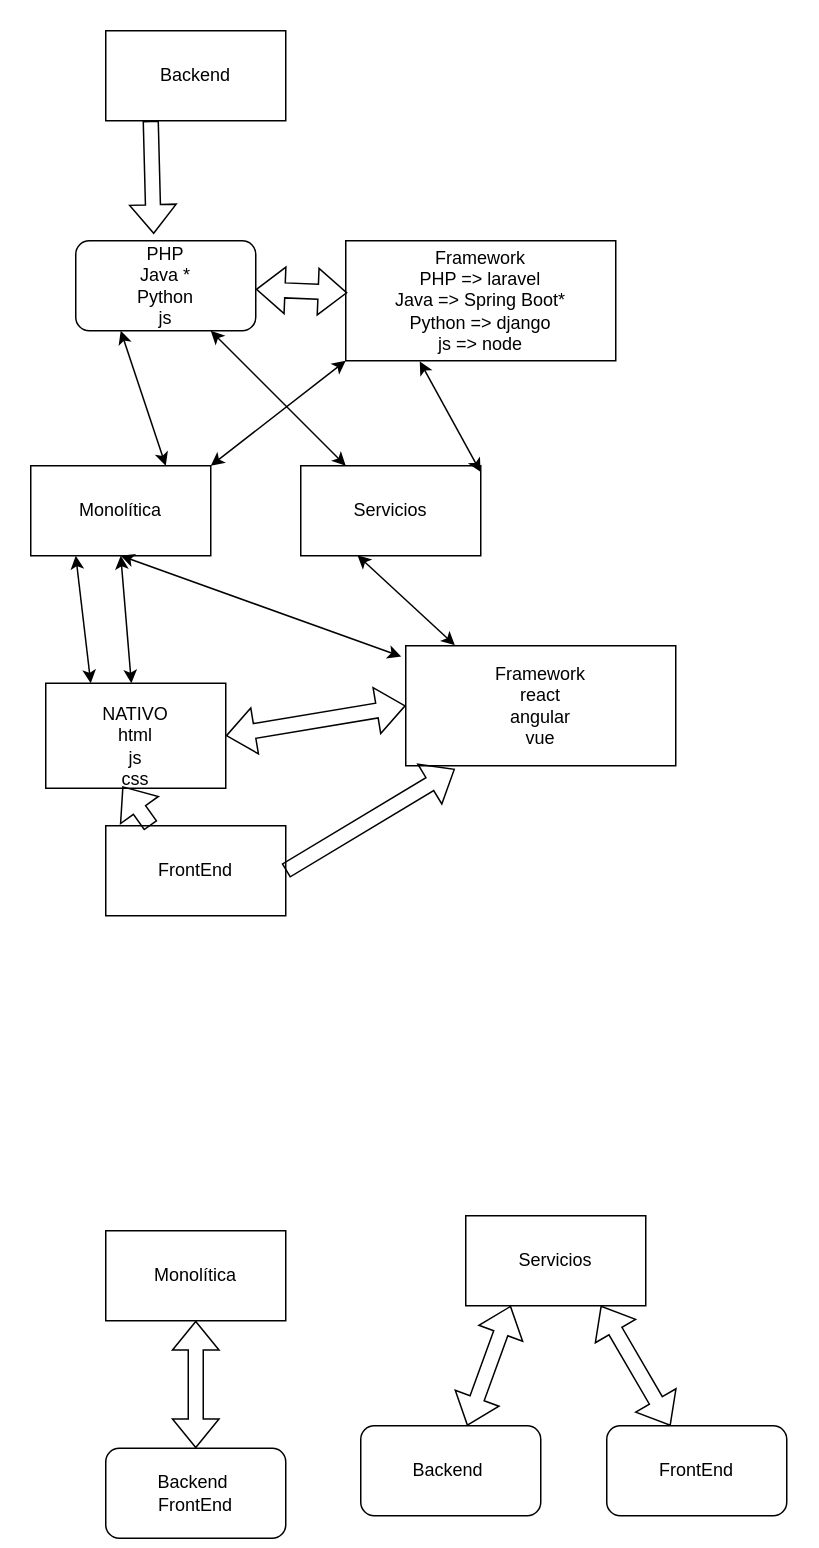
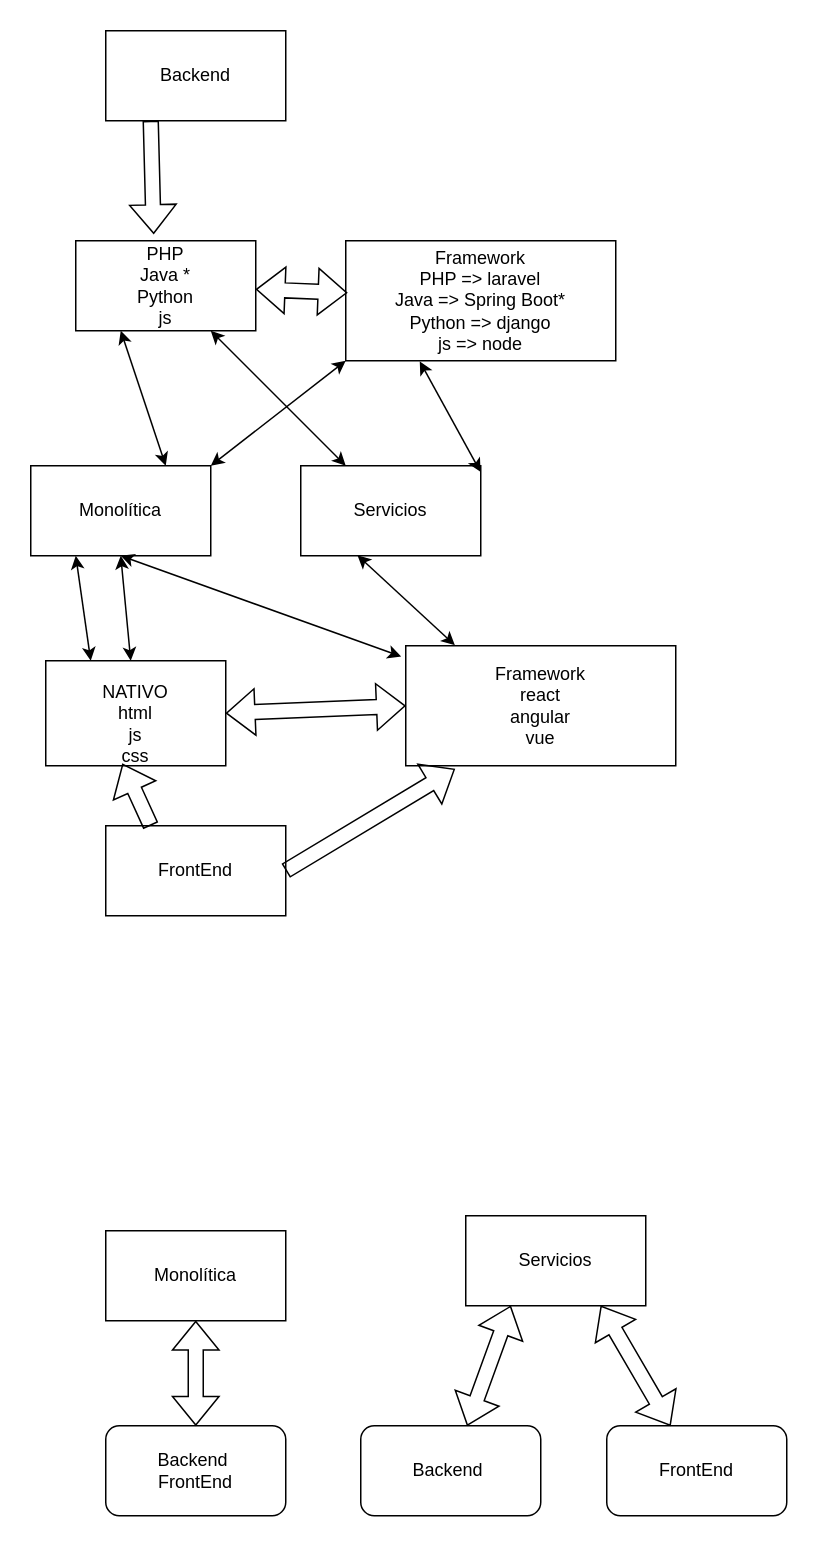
node "PHP Java * Python js": shape rounded rectangle -> rectangle
node "NATIVO html js css": moved (136, 736) -> (136, 713)
node "Backend FrontEnd": moved (196, 1493) -> (196, 1471)
